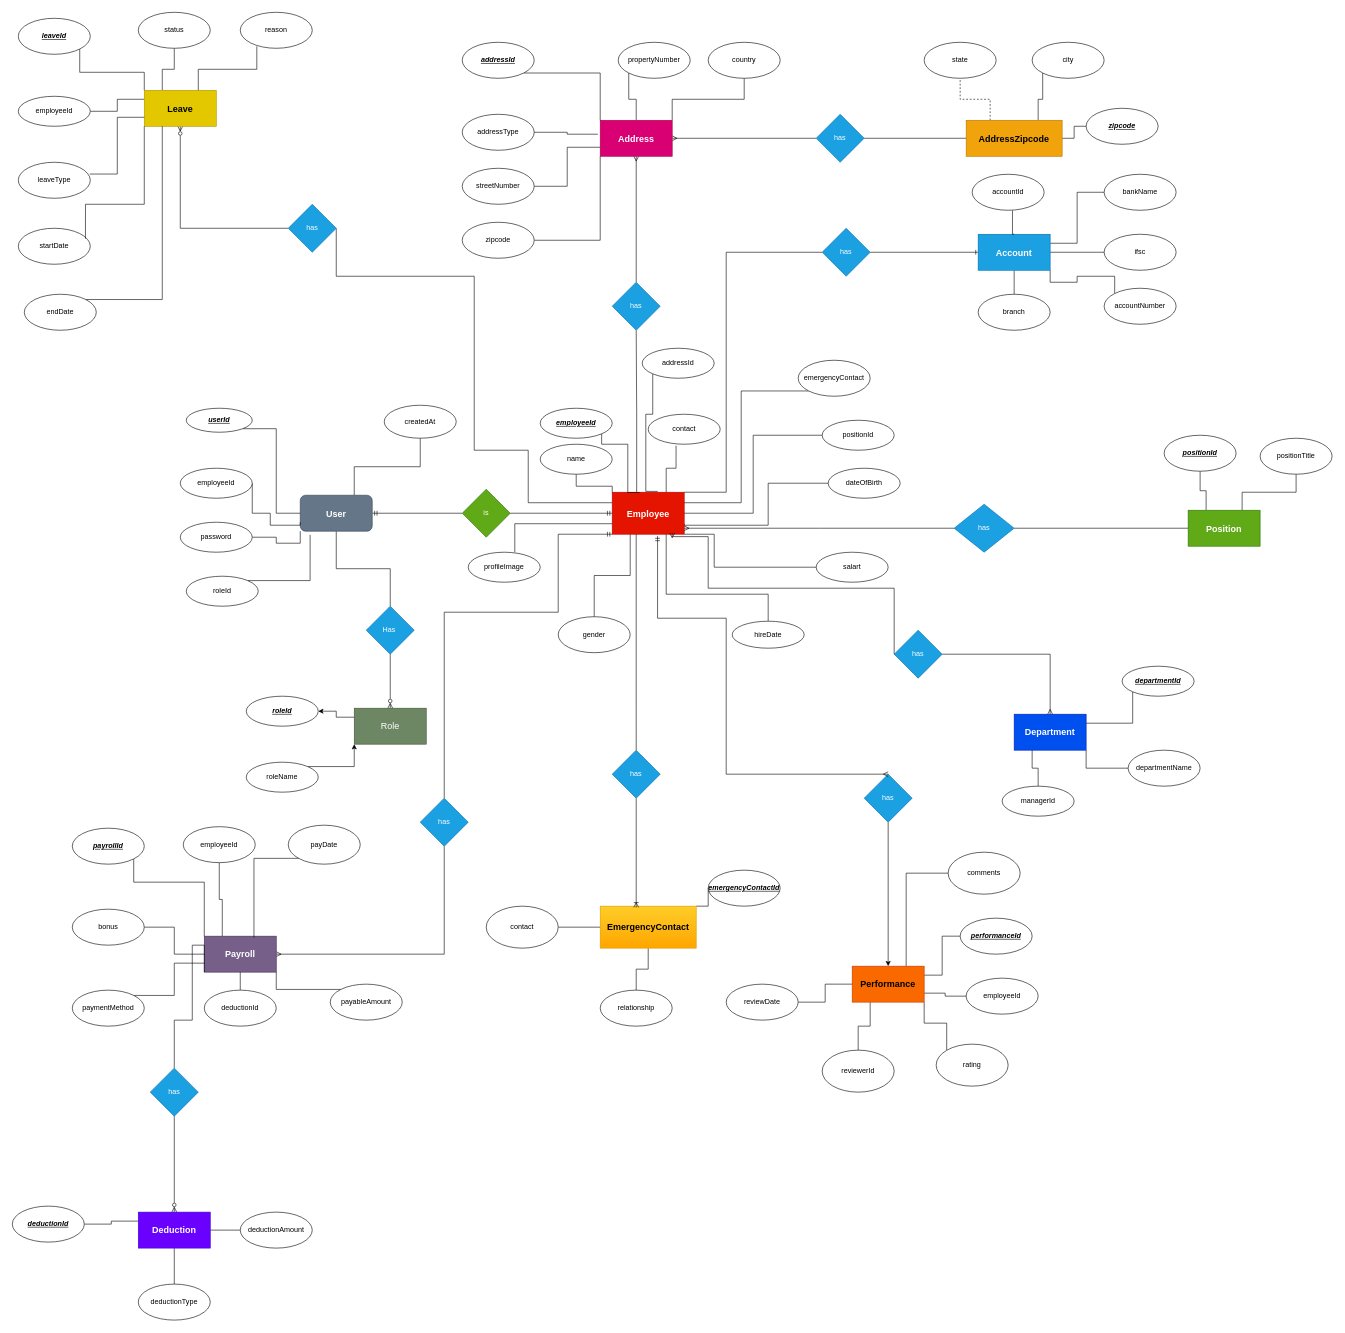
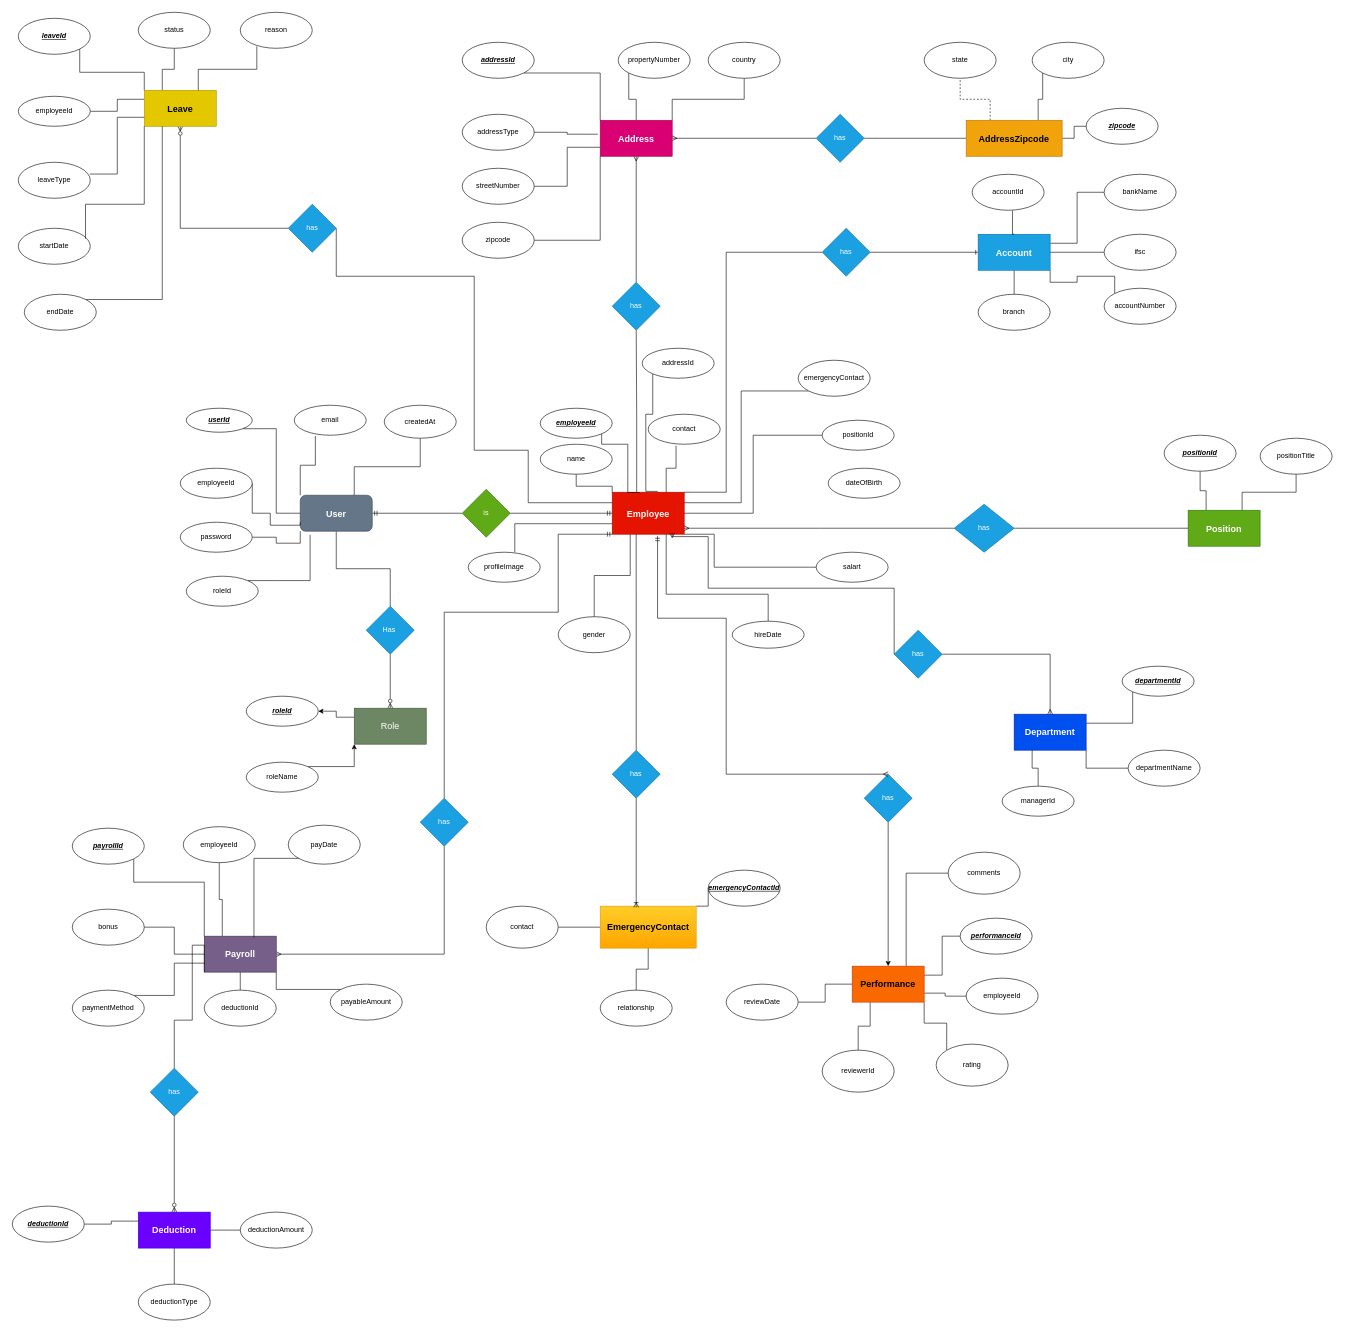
node "email": added
edge "email" -- "User": added
edge "dateOfBirth" -- "Employee": removed
